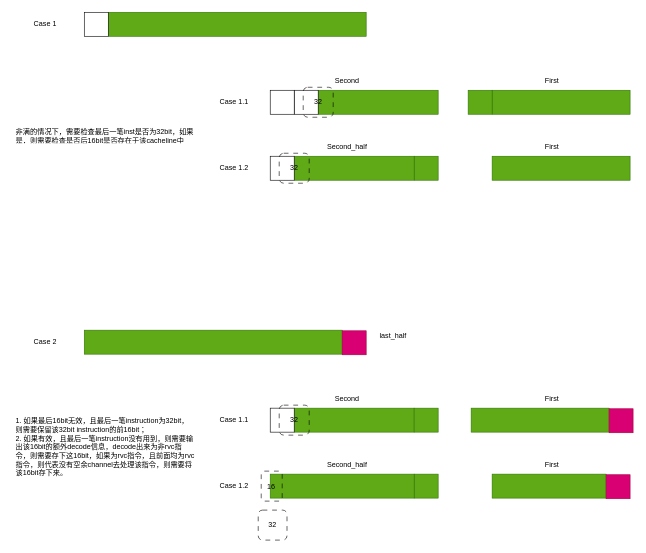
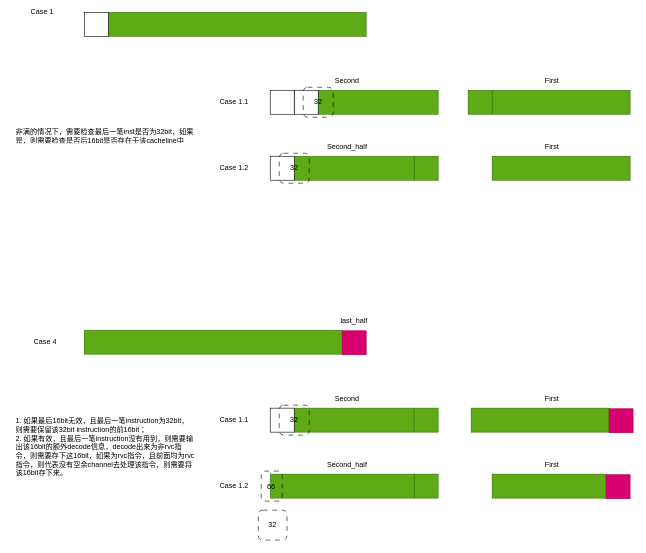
node "Case 1": moved (48, 24) -> (45, 12)
node "last_half": moved (393, 336) -> (354, 321)
node "Case 2": label "Case 2" -> "Case 4"
node "16": label "16" -> "66"
